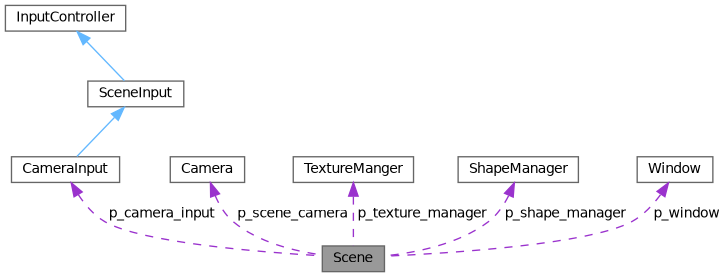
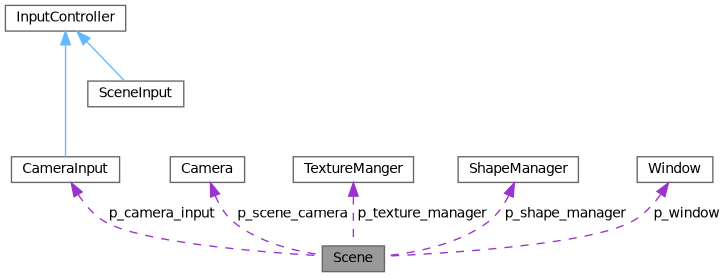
edge "CameraInput" -> "SceneInput": now "CameraInput" -> "InputController"
